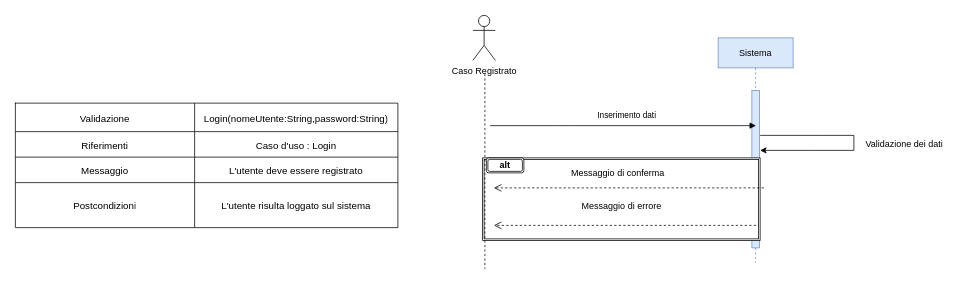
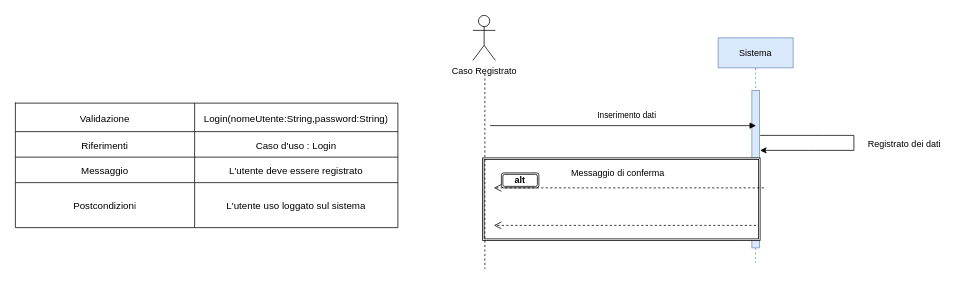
node "Validazione dei dati": label "Validazione dei dati" -> "Registrato dei dati"
node "alt": moved (505, 165) -> (520, 180)
node "L'utente risulta loggato sul sistema": label "L'utente risulta loggato sul sistema" -> "L'utente uso loggato sul sistema"
node "Messaggio di errore": removed
